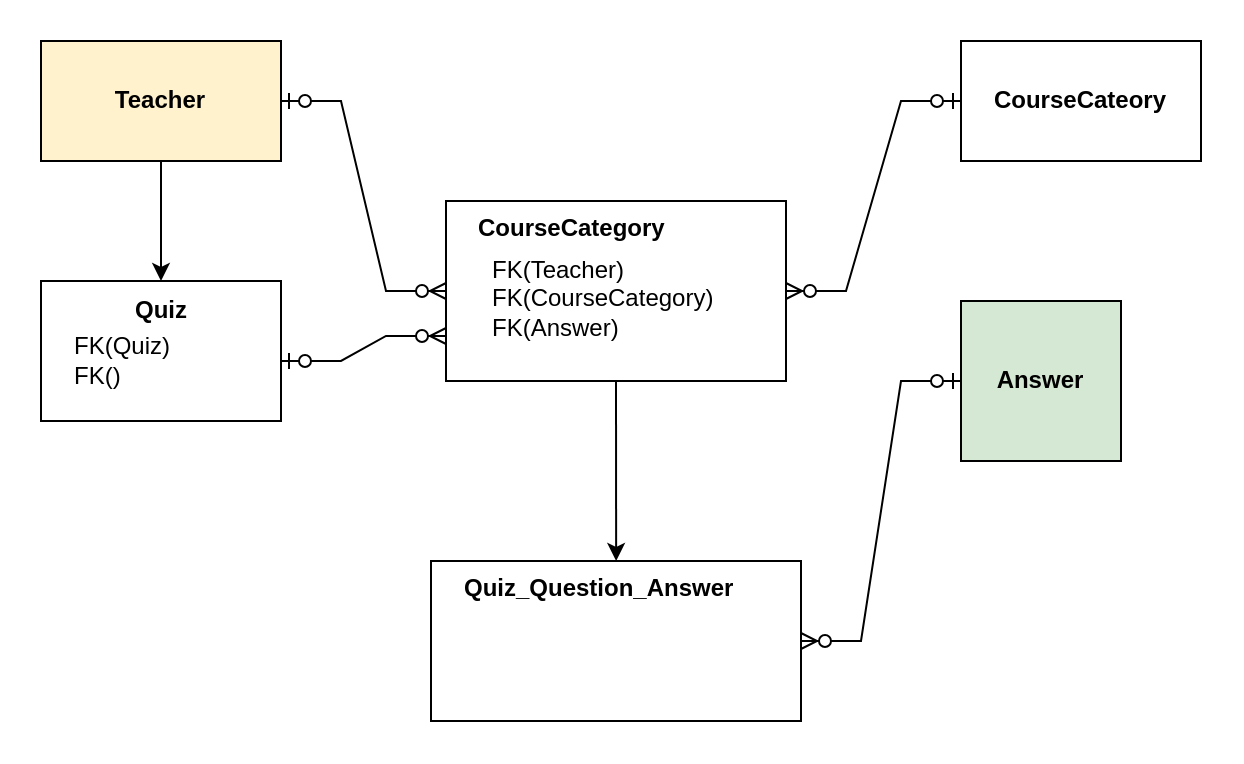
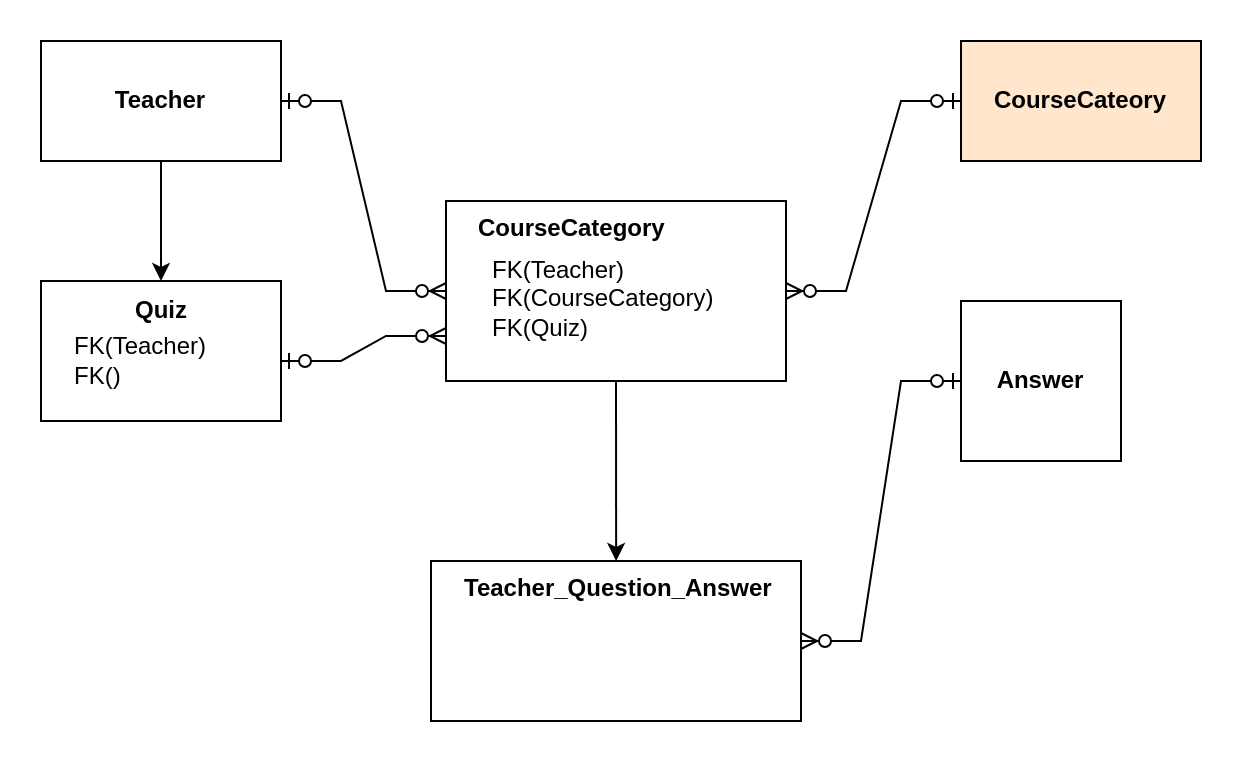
node "Teacher": fillcolor #fff2cc -> #ffffff
node "CourseCateory": fillcolor #ffffff -> #ffe6cc
node "FK(Teacher) FK(CourseCategory) FK(Answer)": label "FK(Teacher) FK(CourseCategory) FK(Answer)" -> "FK(Teacher) FK(CourseCategory) FK(Quiz)"
node "FK(Quiz) FK()": label "FK(Quiz) FK()" -> "FK(Teacher) FK()"
node "Answer": fillcolor #d5e8d4 -> #ffffff
node "Quiz_Question_Answer": label "Quiz_Question_Answer" -> "Teacher_Question_Answer"
